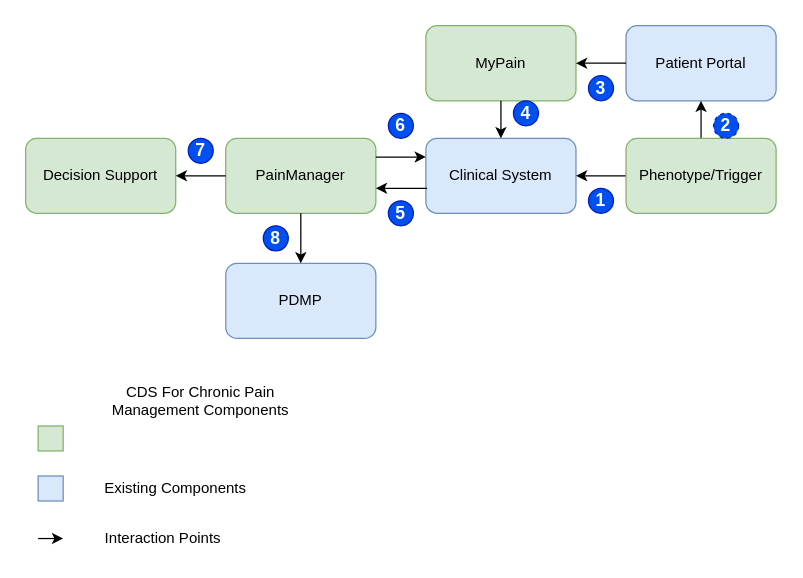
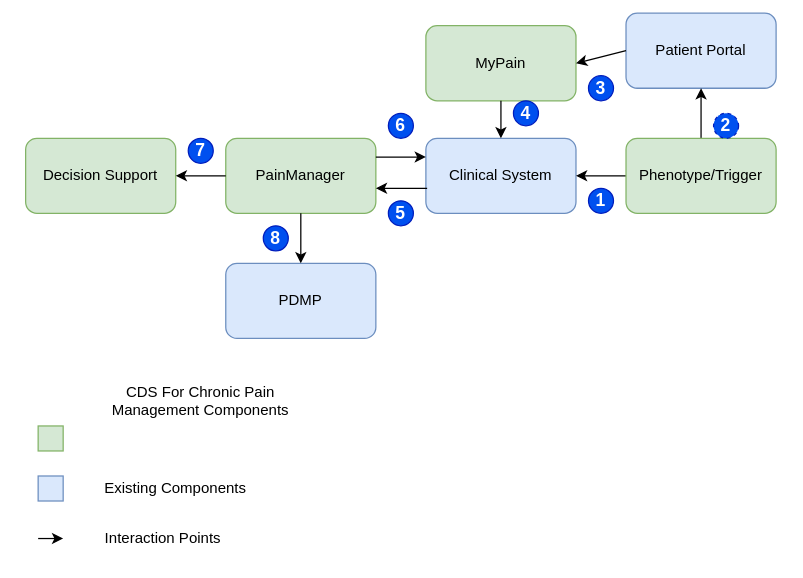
node "Patient Portal": moved (701, 63) -> (701, 51)
